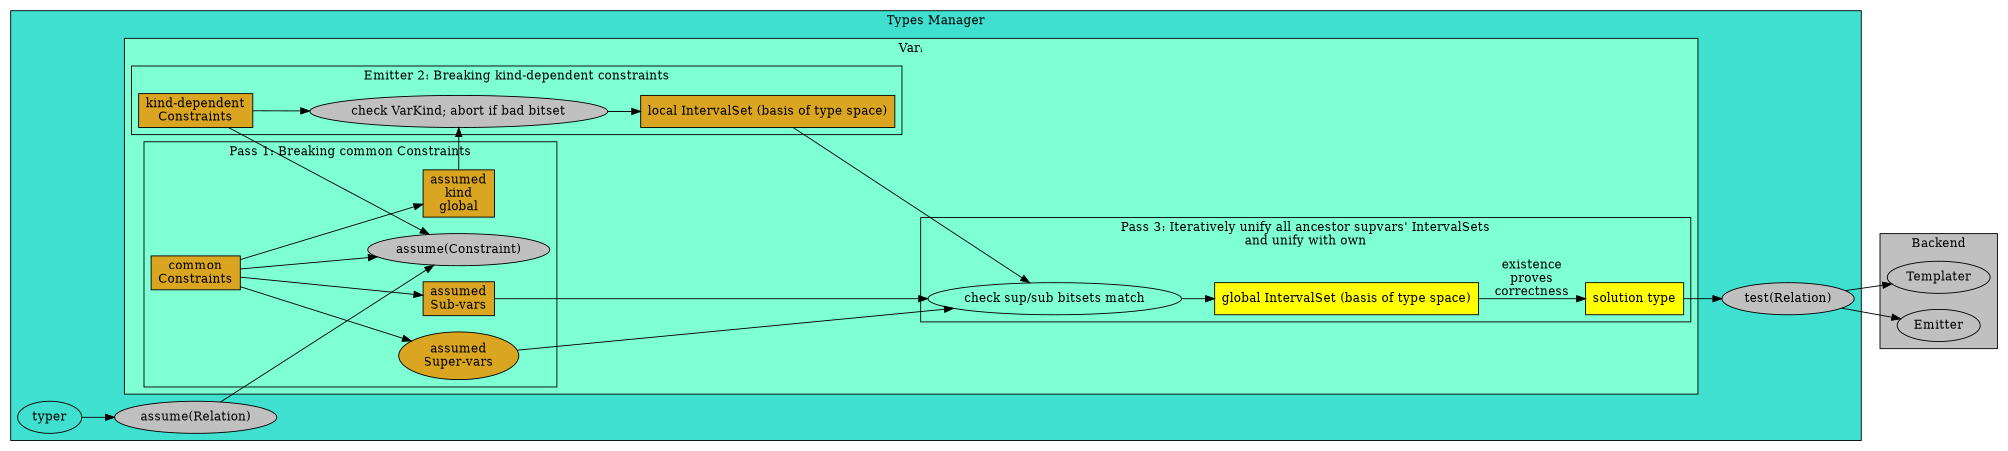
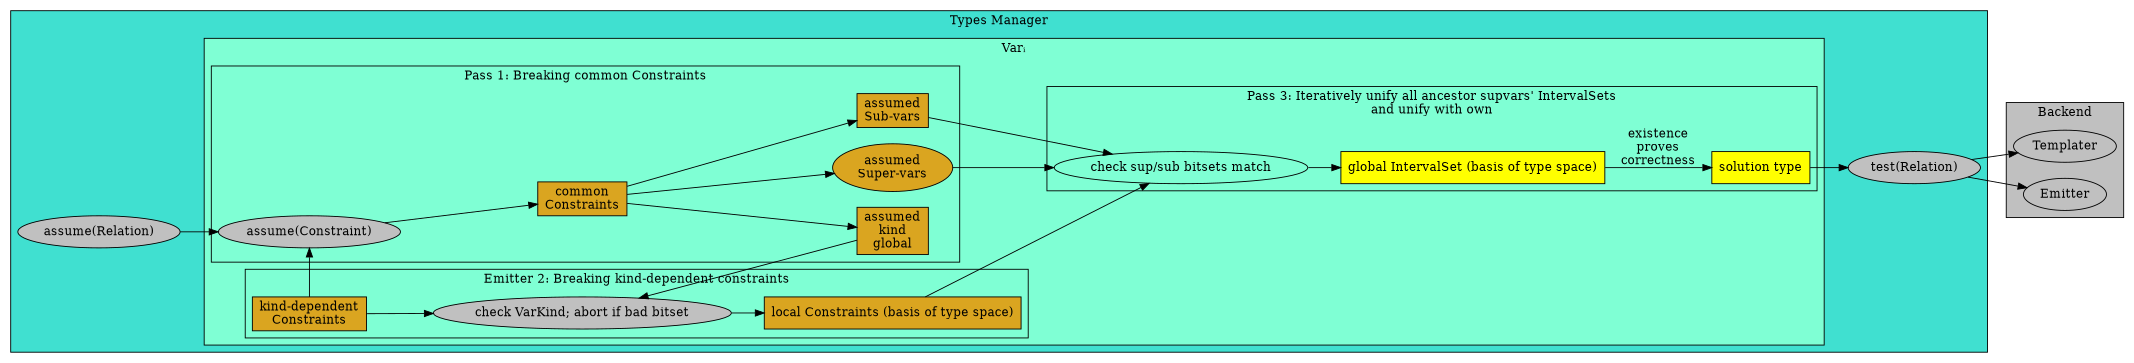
node "local IntervalSet (basis of type space)": label "local IntervalSet (basis of type space)" -> "local Constraints (basis of type space)"
edge "common Constraints" -> "assume(Constraint)": reversed
node "typer": removed
